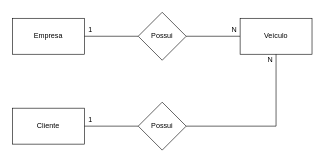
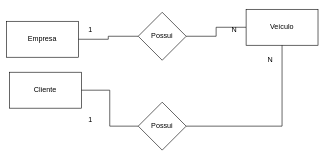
node "Empresa": moved (48, 36) -> (42, 39)
node "Veículo": moved (276, 36) -> (282, 27)
node "Cliente": moved (48, 126) -> (45, 90)
